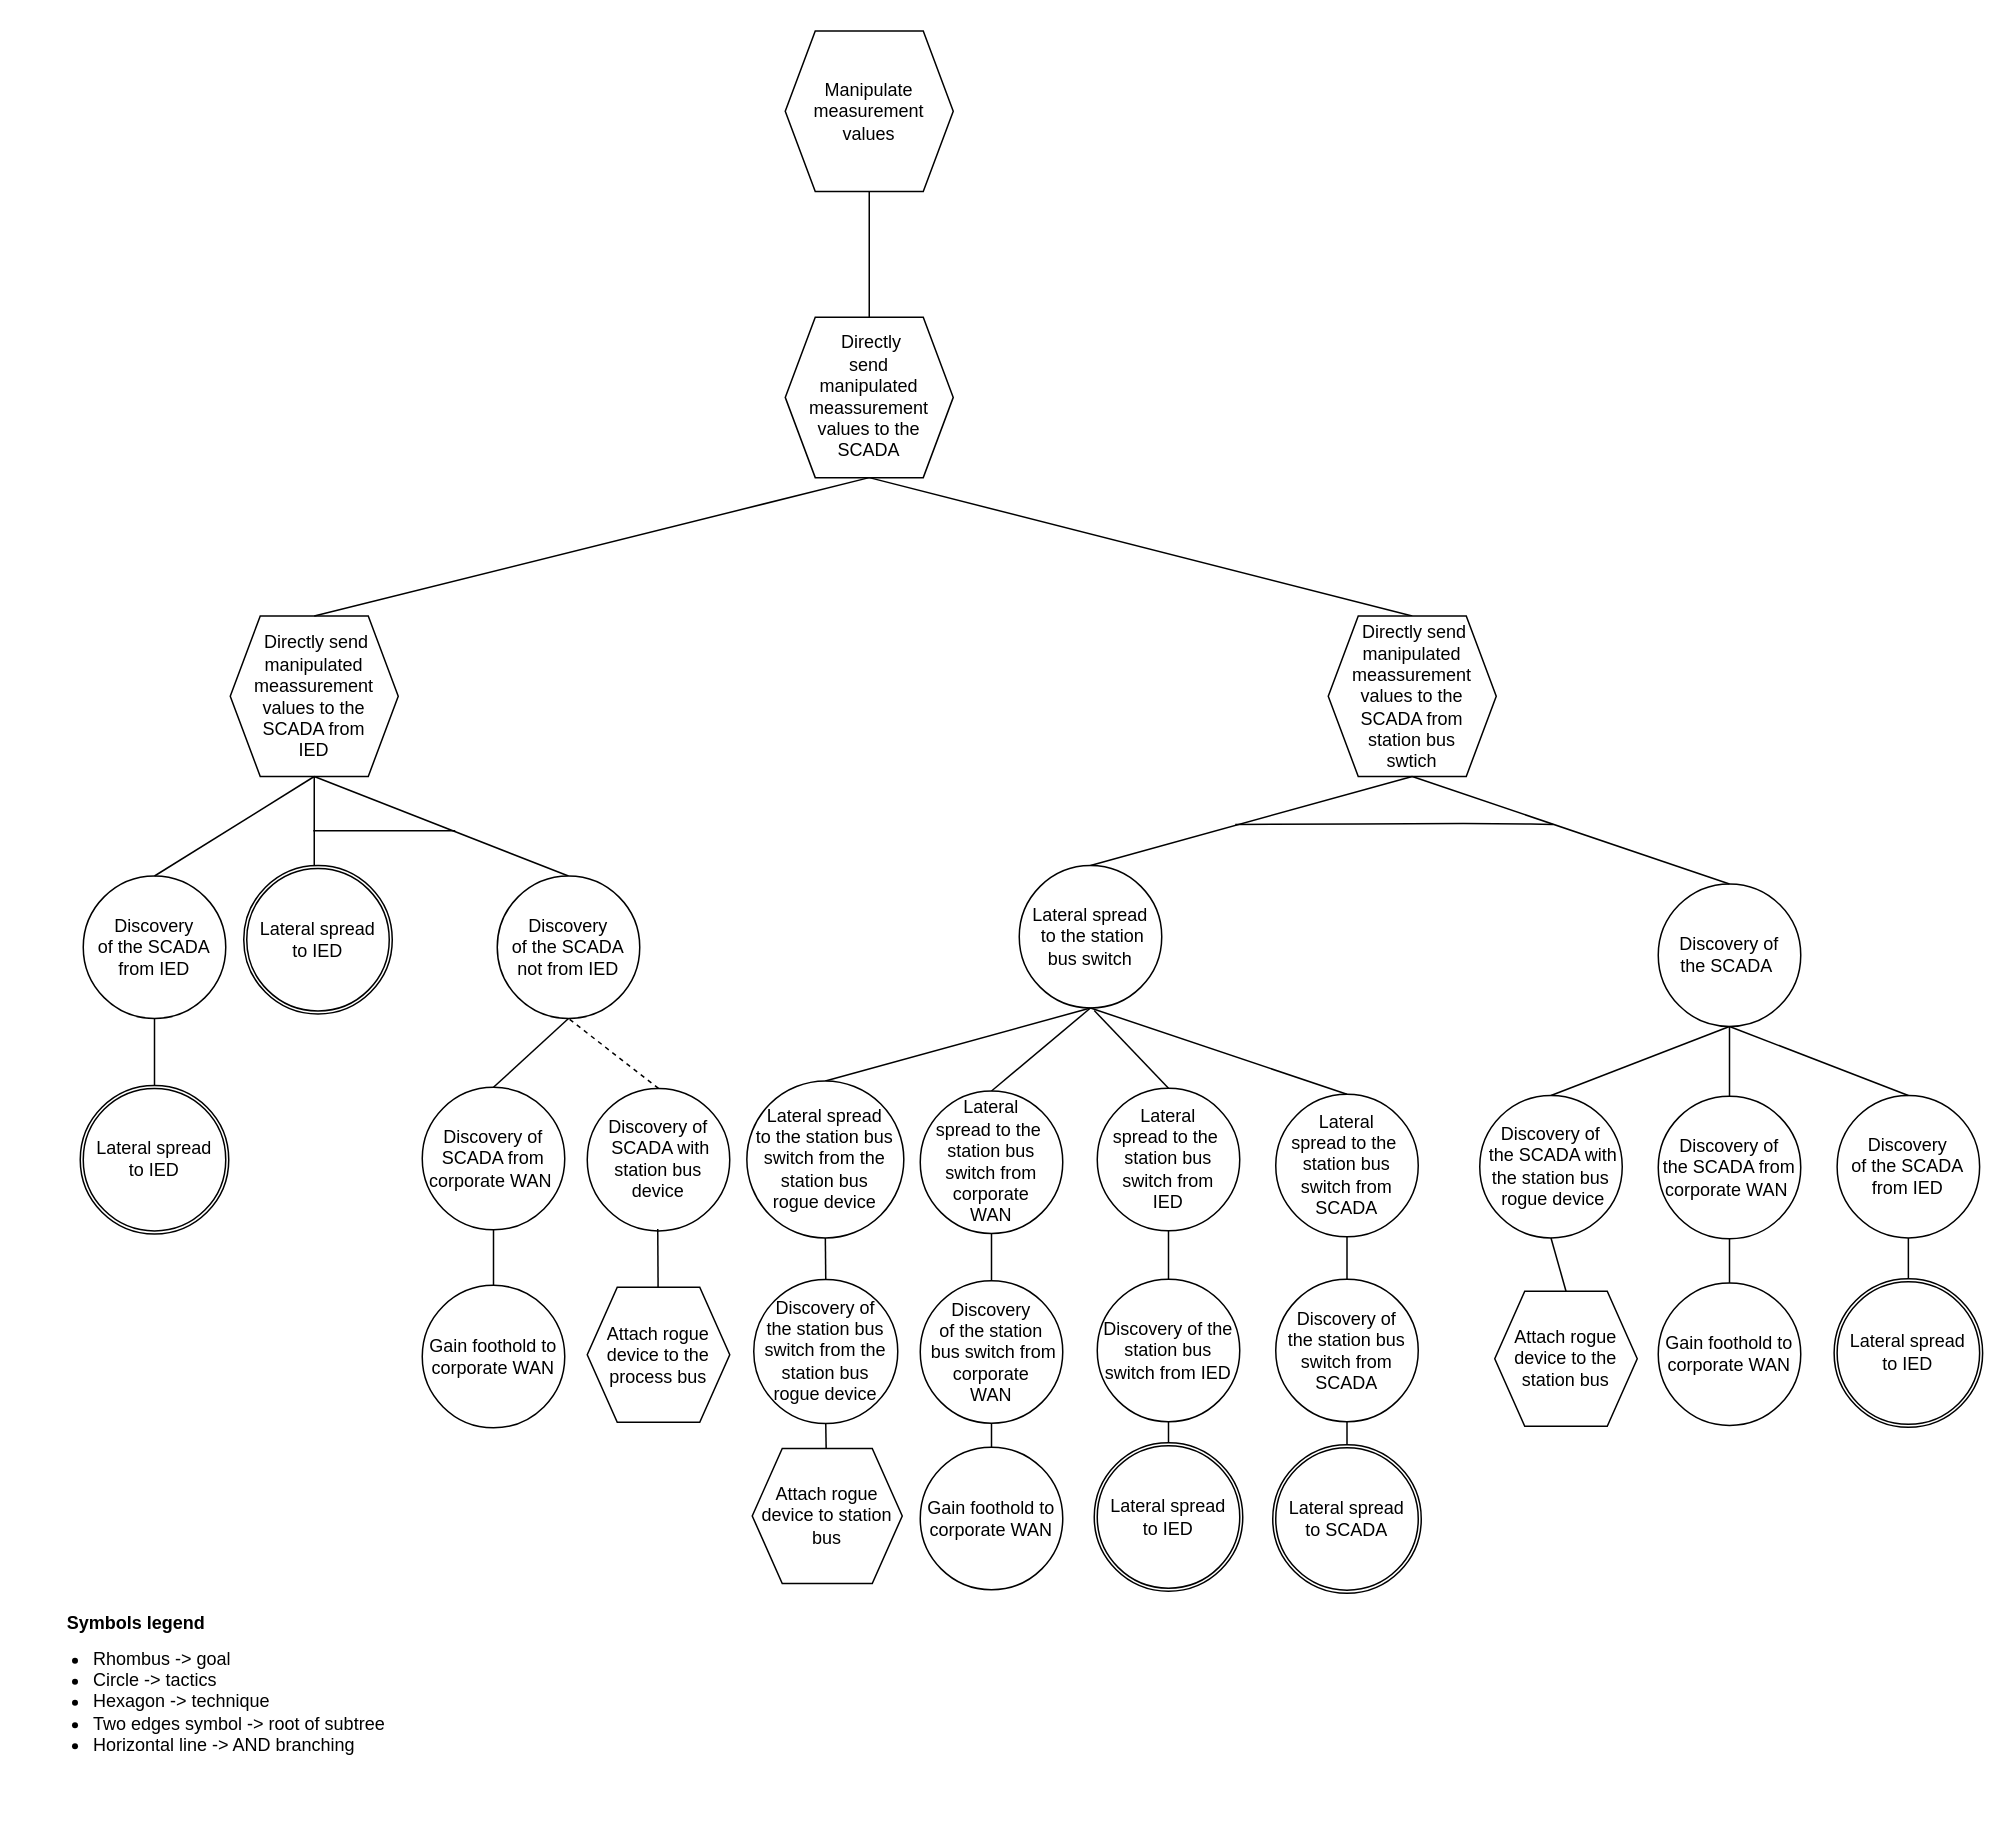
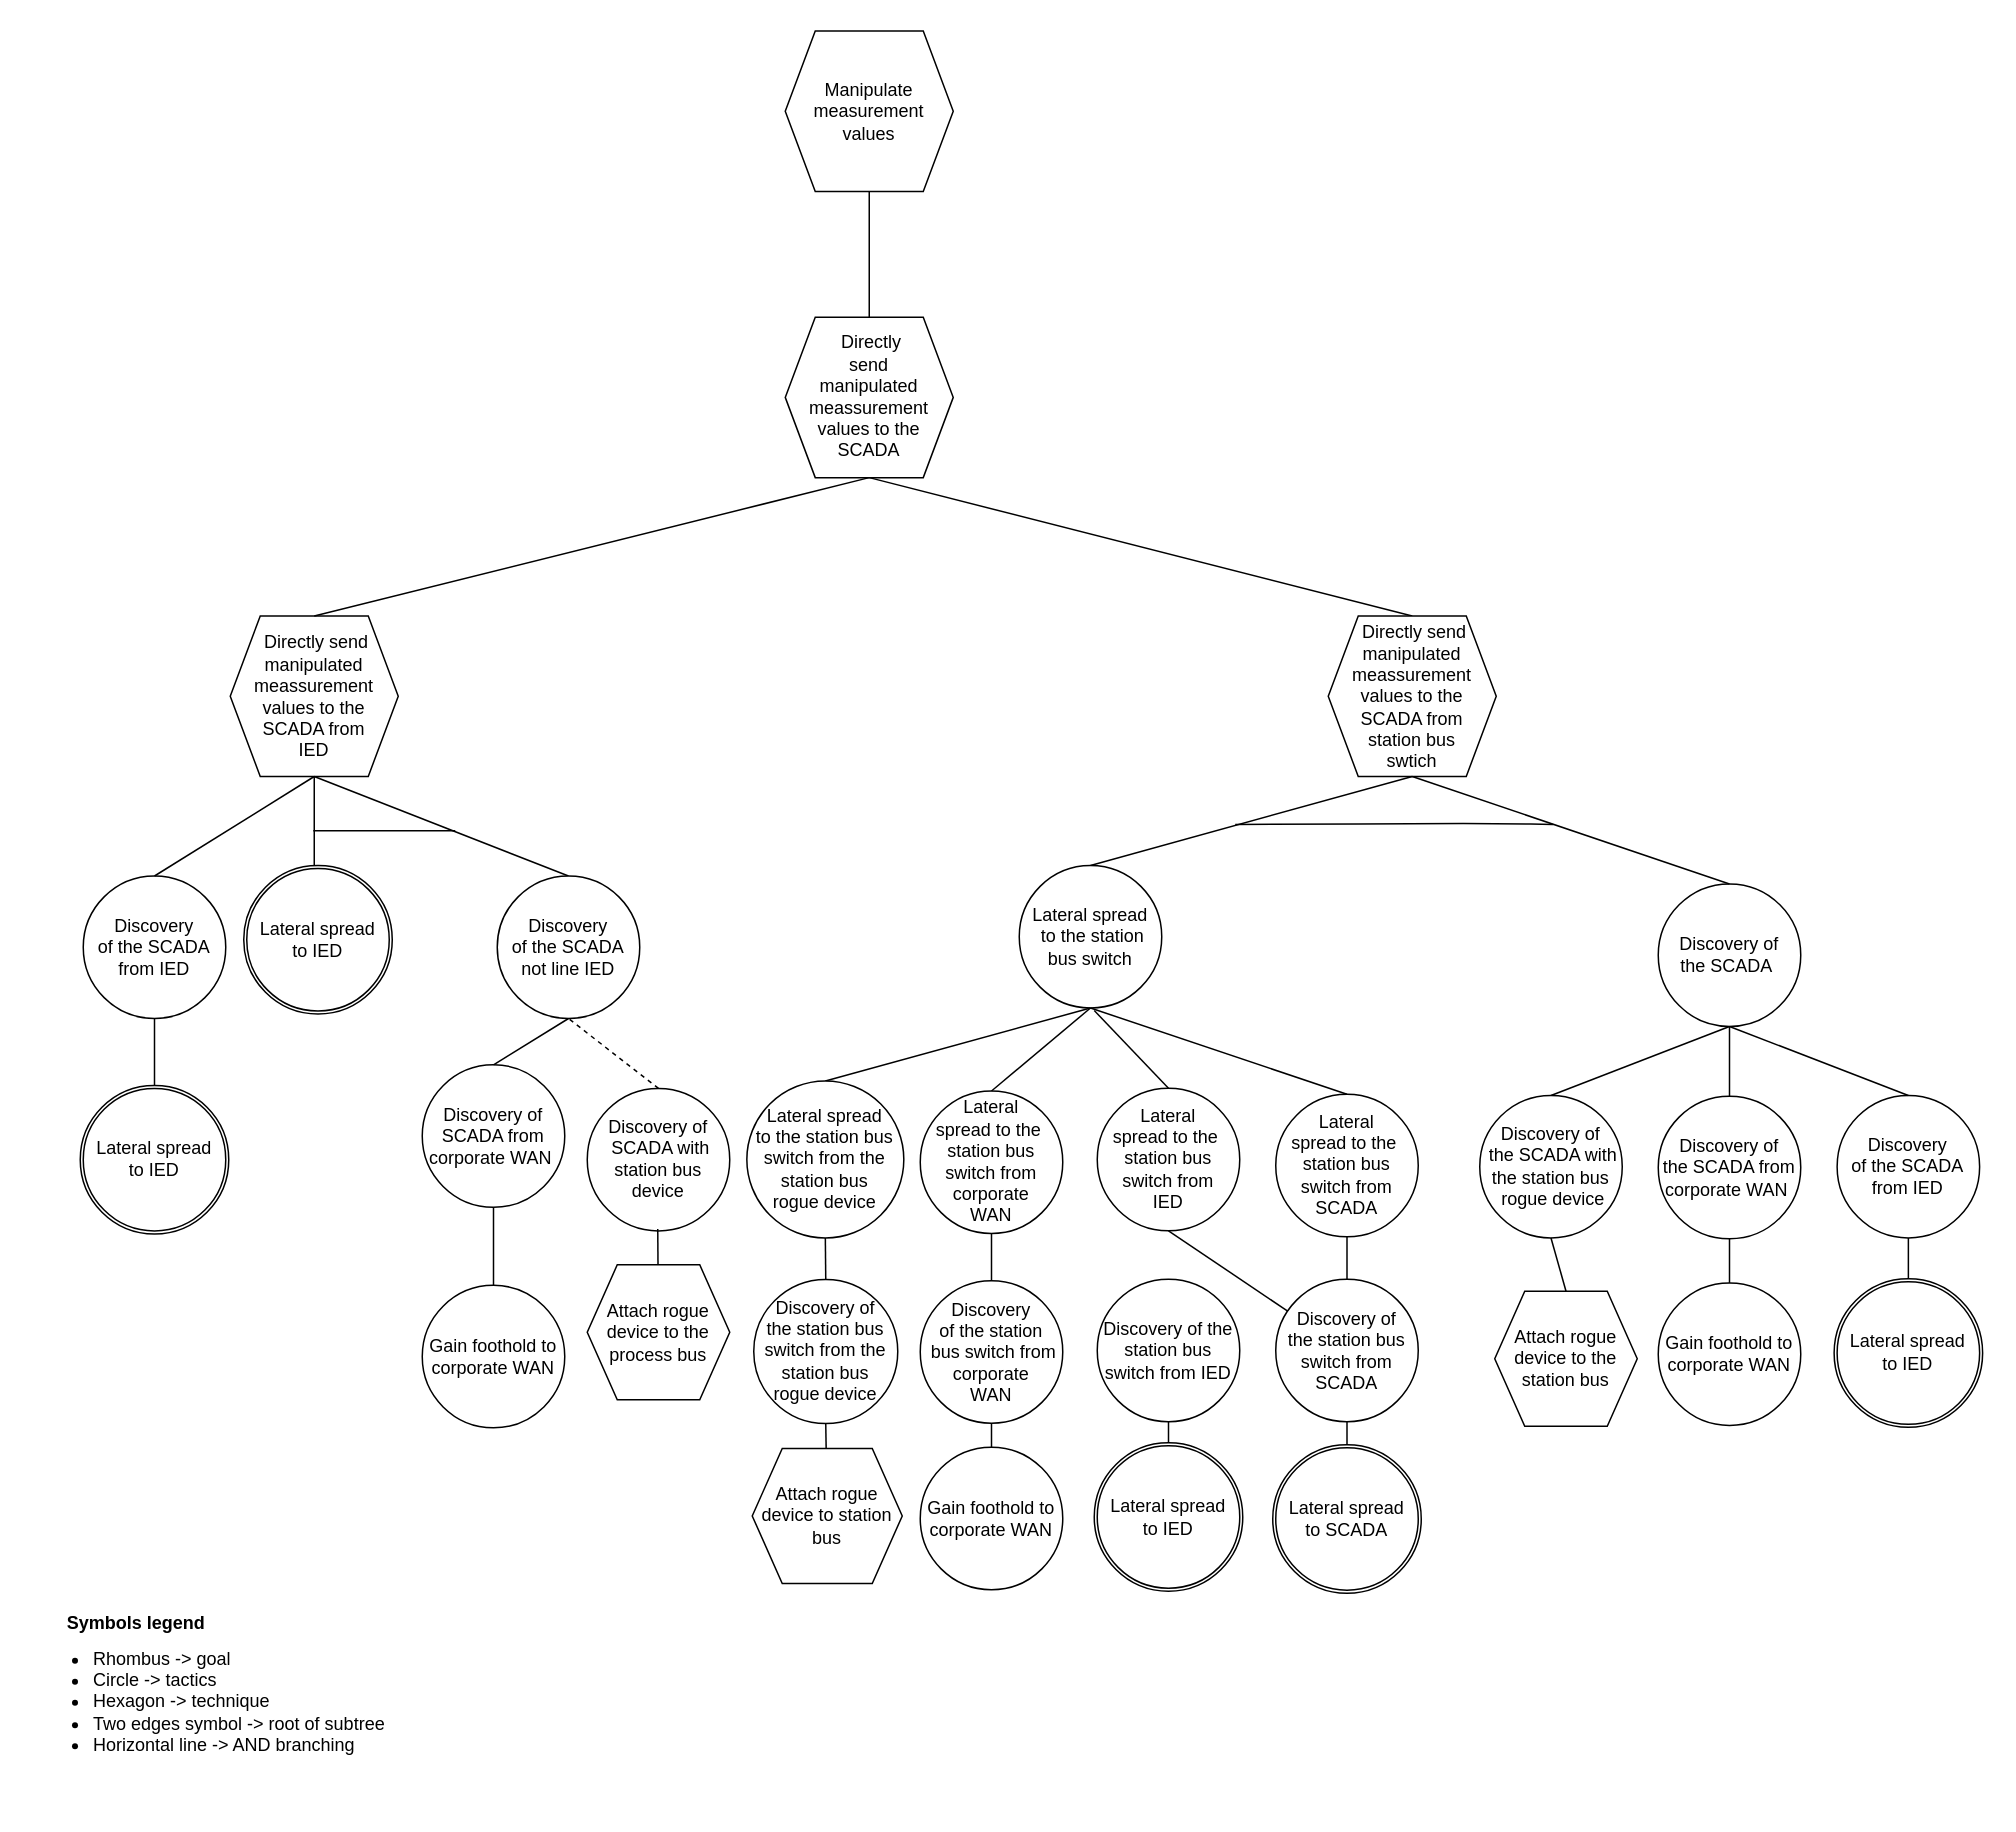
node "Discovery of the SCADA not from IED": label "Discovery of the SCADA not from IED" -> "Discovery of the SCADA not line IED"
node "Discovery of SCADA from corporate WAN": moved (494, 1158) -> (494, 1136)
edge "Lateral spread to the station bus switch from IED" -- "Discovery of the station bus switch from IED": now "Lateral spread to the station bus switch from IED" -- "Discovery of the station bus switch from SCADA"
node "Attach rogue device to the process bus": moved (659, 1355) -> (659, 1332)
